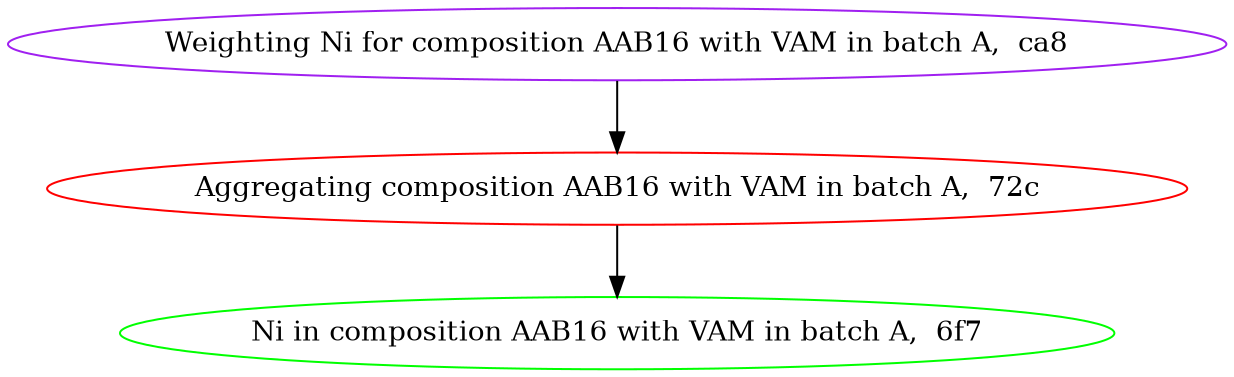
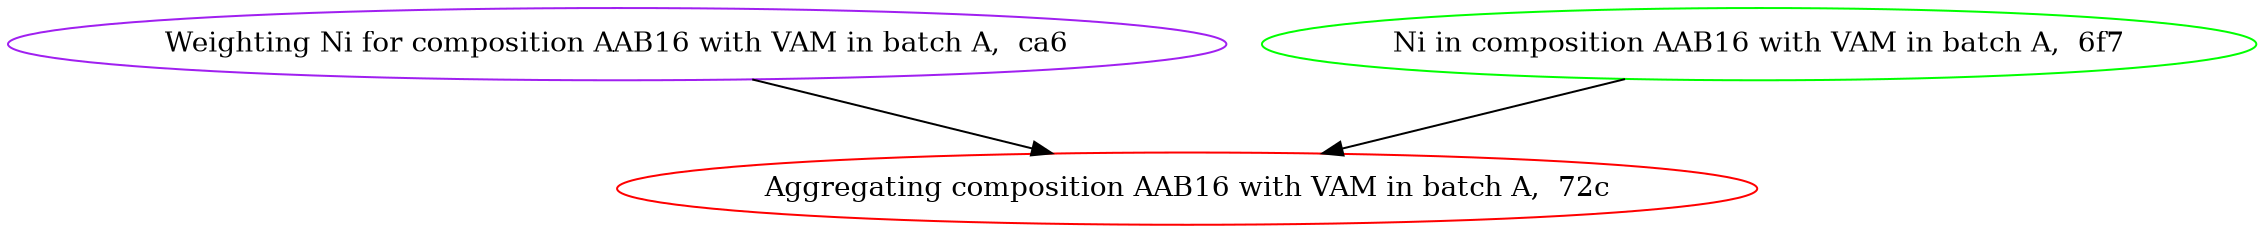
node "Weighting Ni for composition AAB16 with VAM in batch A,  ca8": label "Weighting Ni for composition AAB16 with VAM in batch A,  ca8" -> "Weighting Ni for composition AAB16 with VAM in batch A,  ca6"
edge "Aggregating composition AAB16 with VAM in batch A,  72c" -> "Ni in composition AAB16 with VAM in batch A,  6f7": reversed
